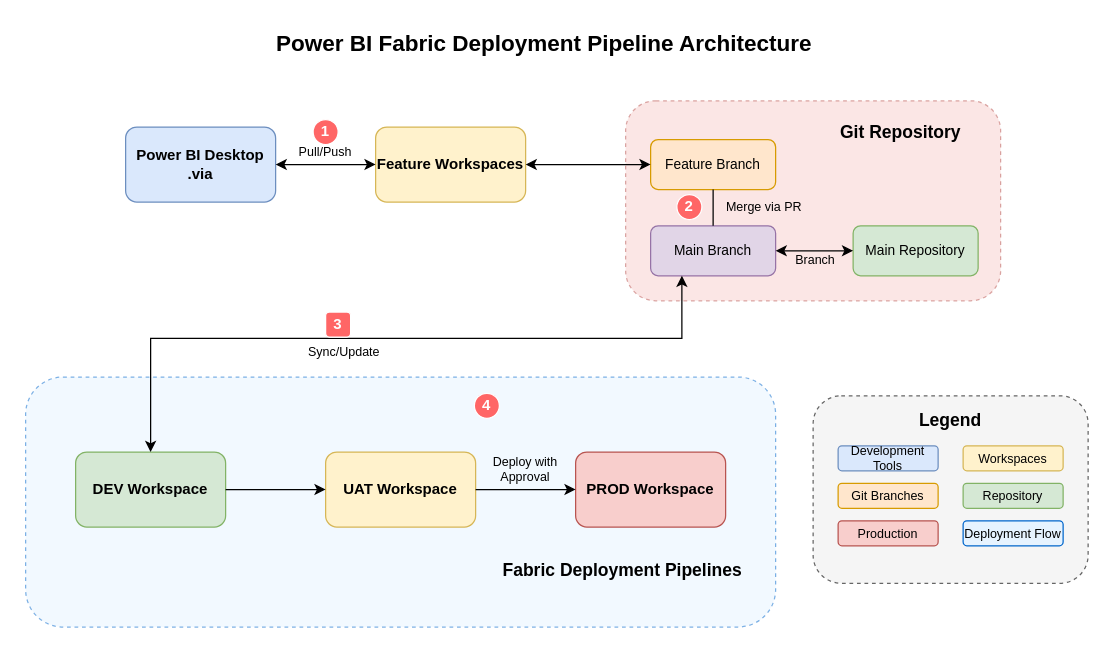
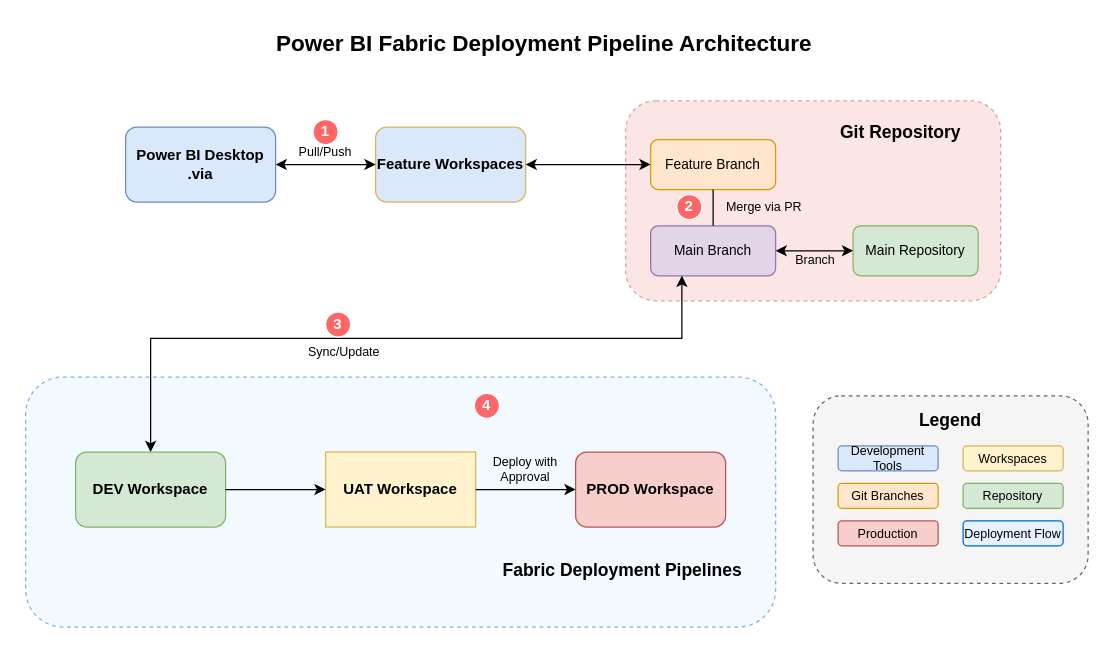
node "Feature Workspaces": fillcolor #fff2cc -> #dae8fc
node "3": shape rounded rectangle -> ellipse
node "UAT Workspace": shape rounded rectangle -> rectangle
